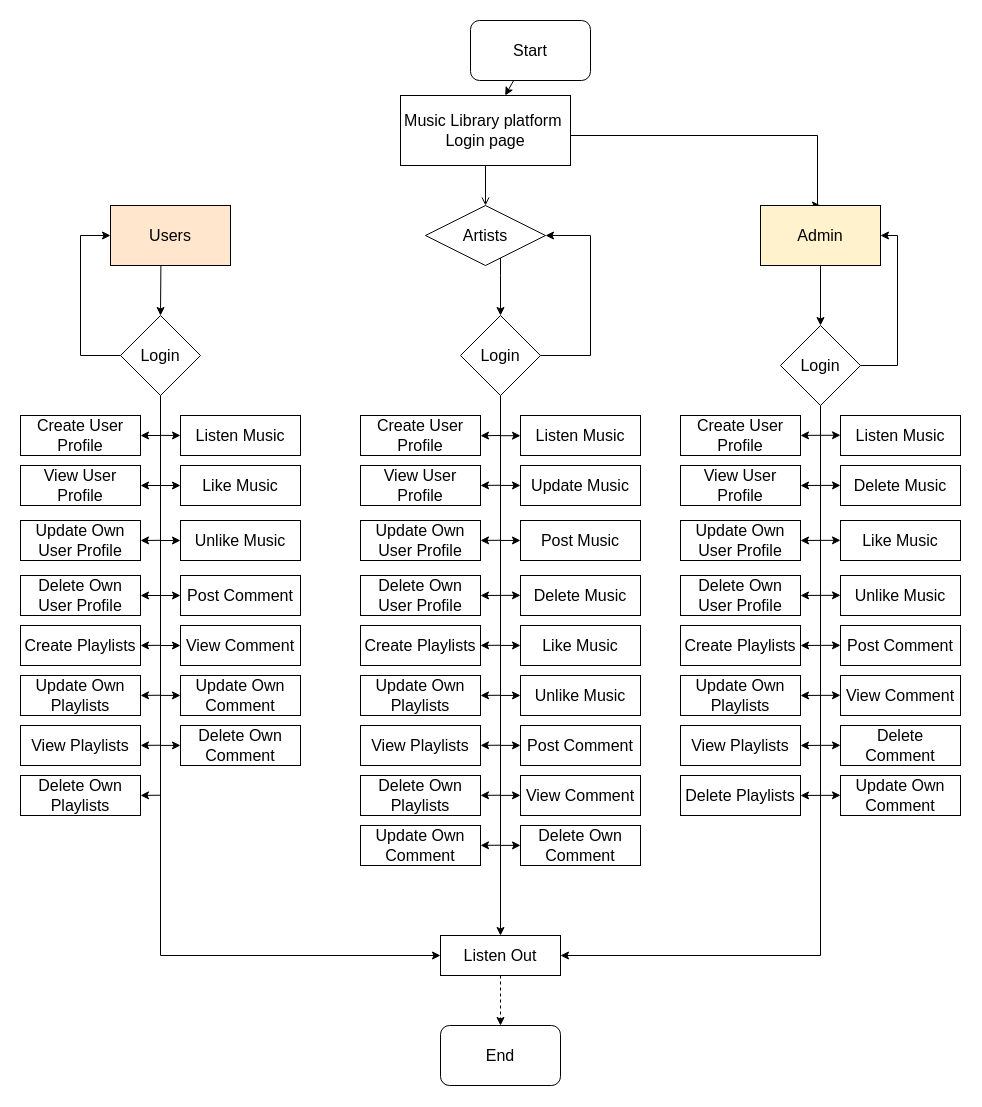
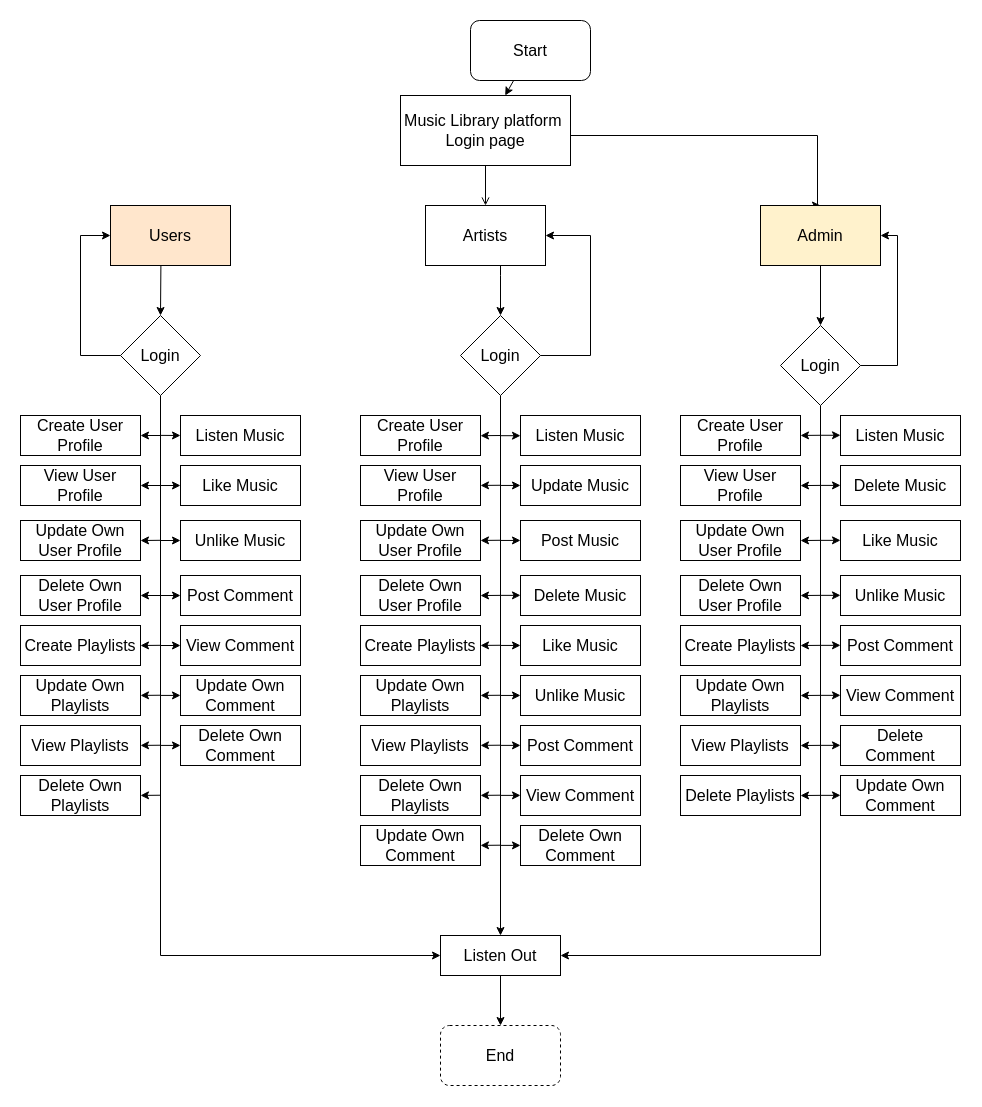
node "Artists": shape diamond -> rectangle
edge "Listen Out" -> "End": style dashed -> solid
node "End": style solid -> dashed
